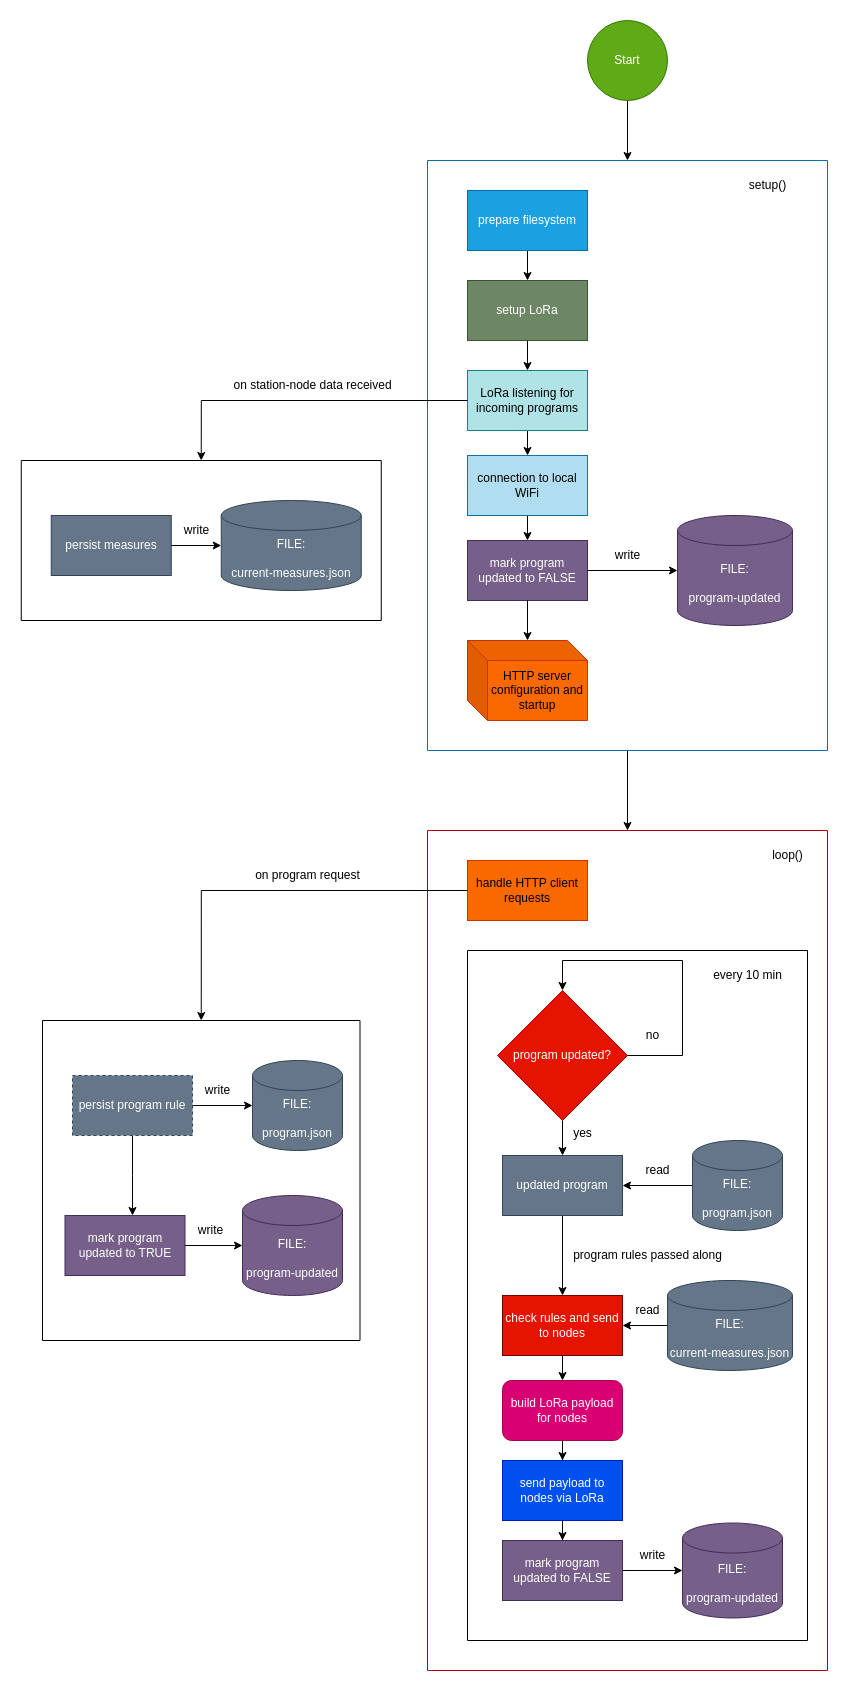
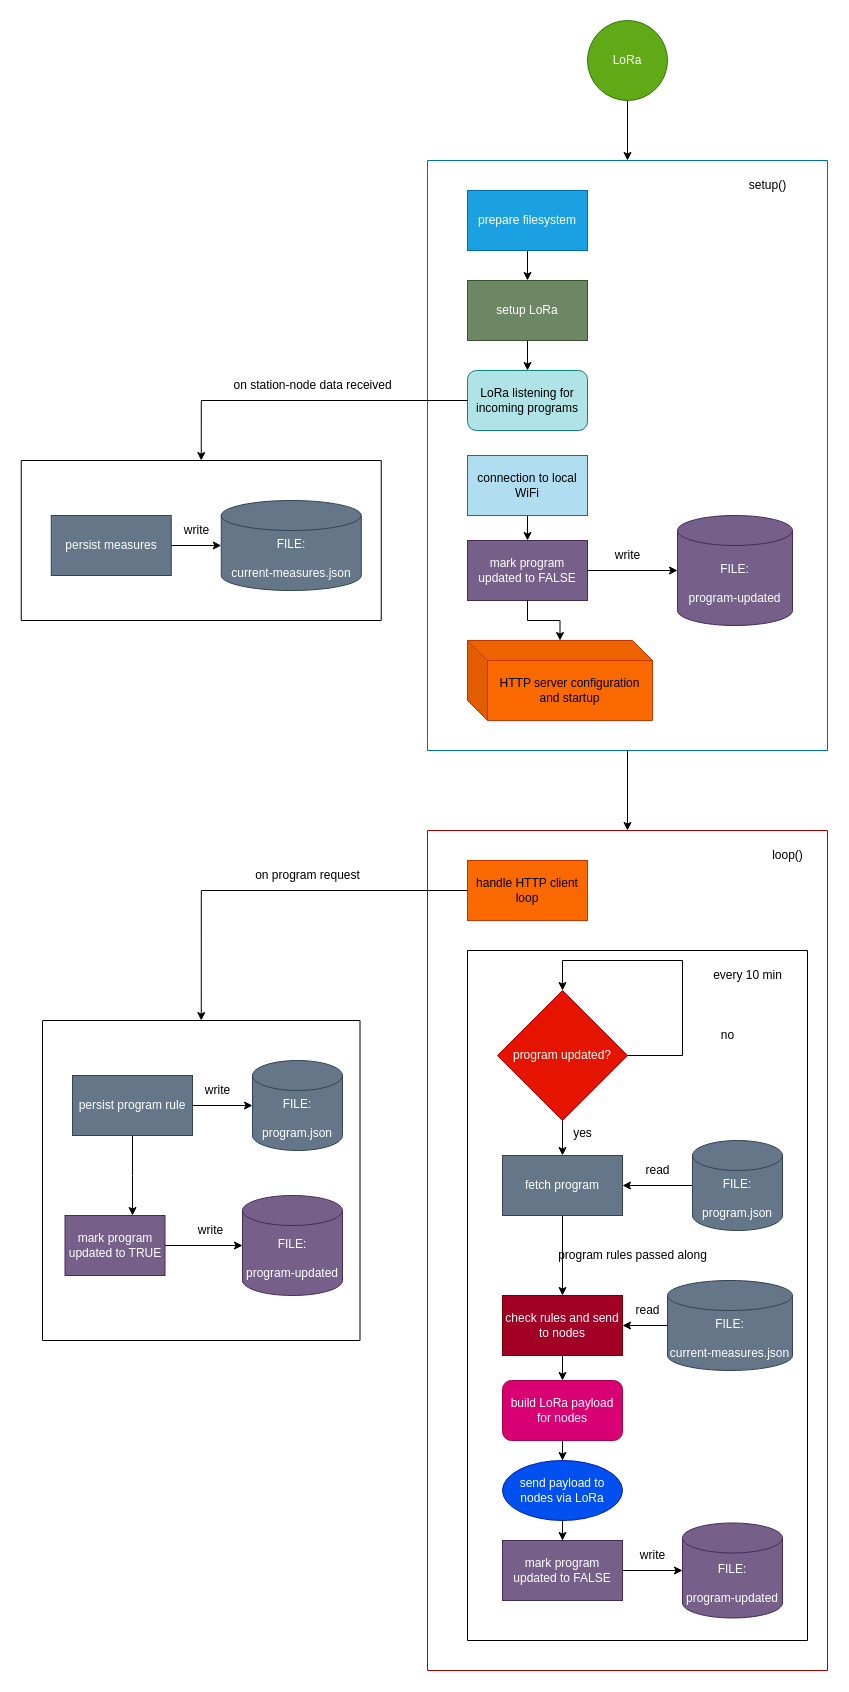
node "Start": label "Start" -> "LoRa"
node "LoRa listening for incoming programs": shape rectangle -> rounded rectangle
edge "LoRa listening for incoming programs" -> "connection to local WiFi": removed
node "HTTP server configuration and startup": size 120x80 -> 185x80
node "handle HTTP client requests": label "handle HTTP client requests" -> "handle HTTP client loop"
node "no": moved (653, 1036) -> (728, 1036)
node "persist program rule": style dashed -> solid
node "updated program": label "updated program" -> "fetch program"
node "mark program updated to TRUE": size 120x60 -> 100x60
node "program rules passed along": moved (648, 1256) -> (633, 1256)
node "check rules and send to nodes": fillcolor #e51400 -> #a20025
node "send payload to nodes via LoRa": shape rectangle -> ellipse
